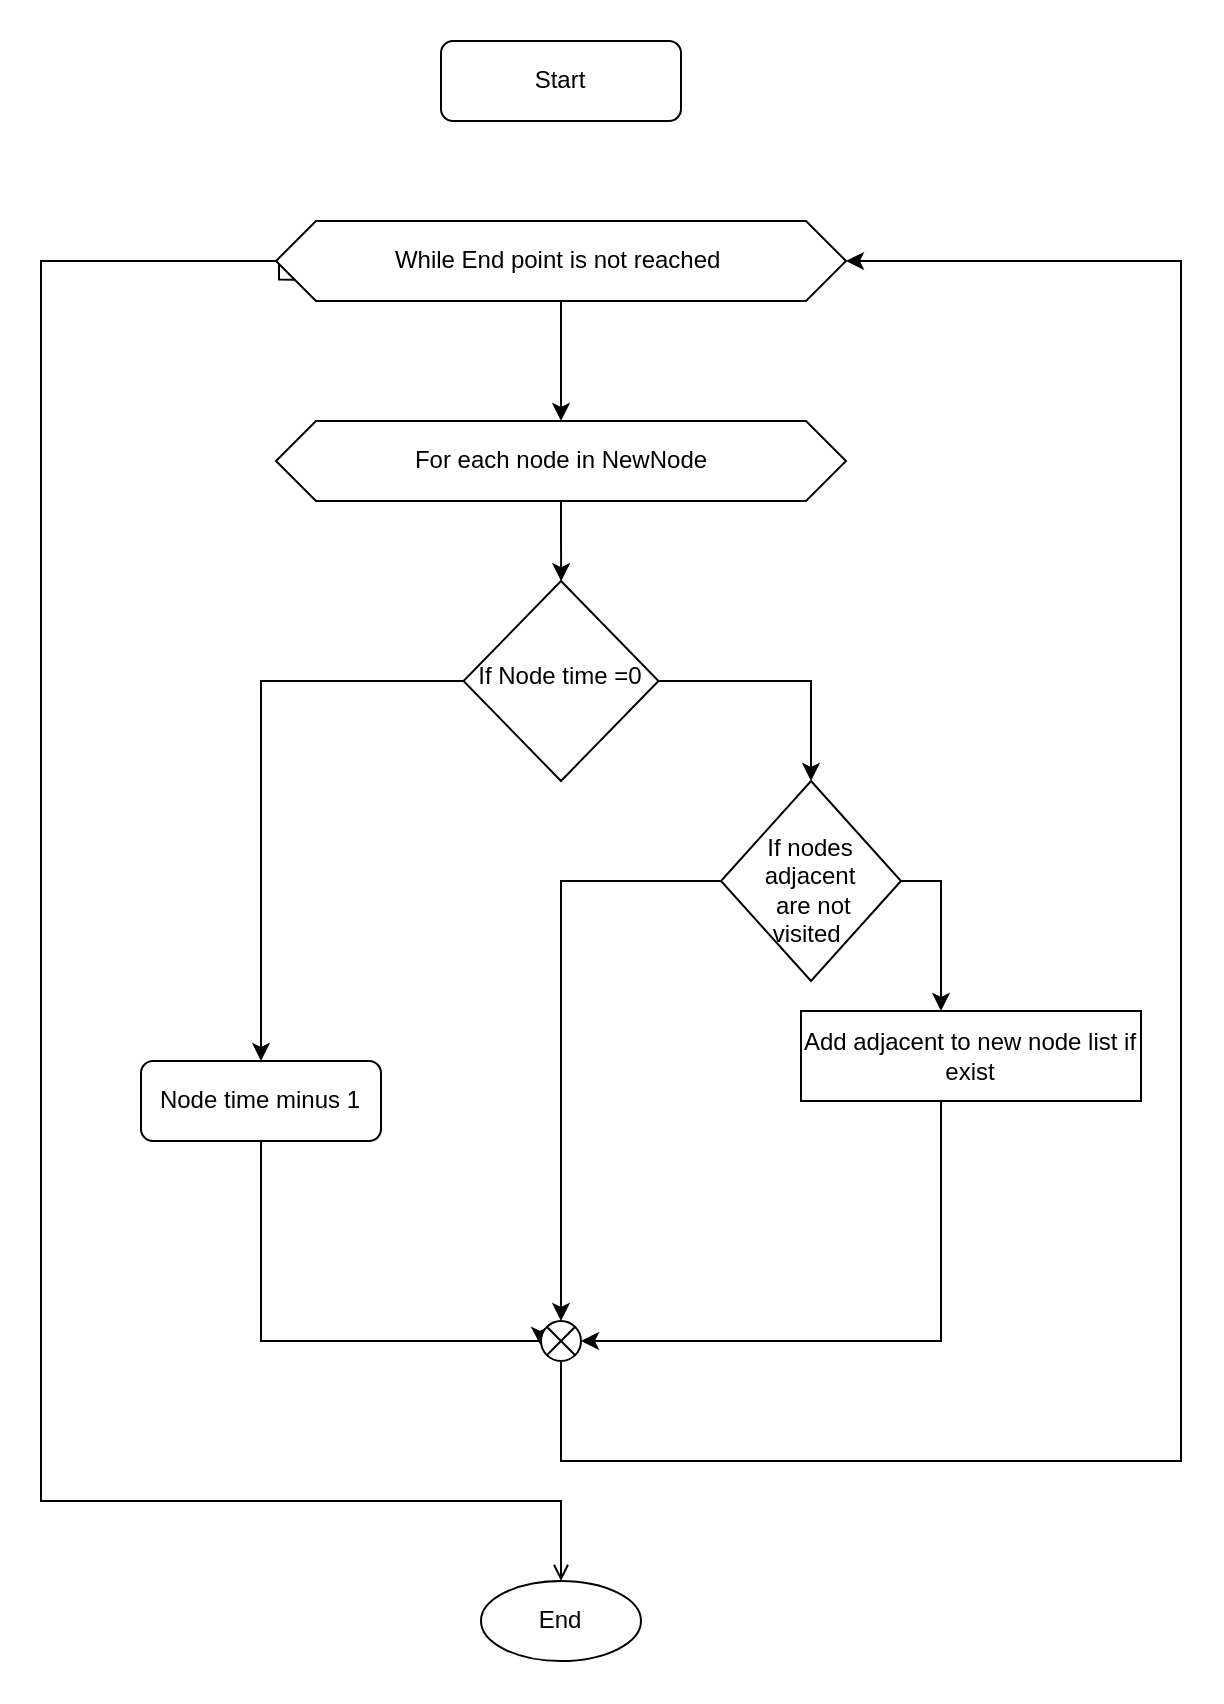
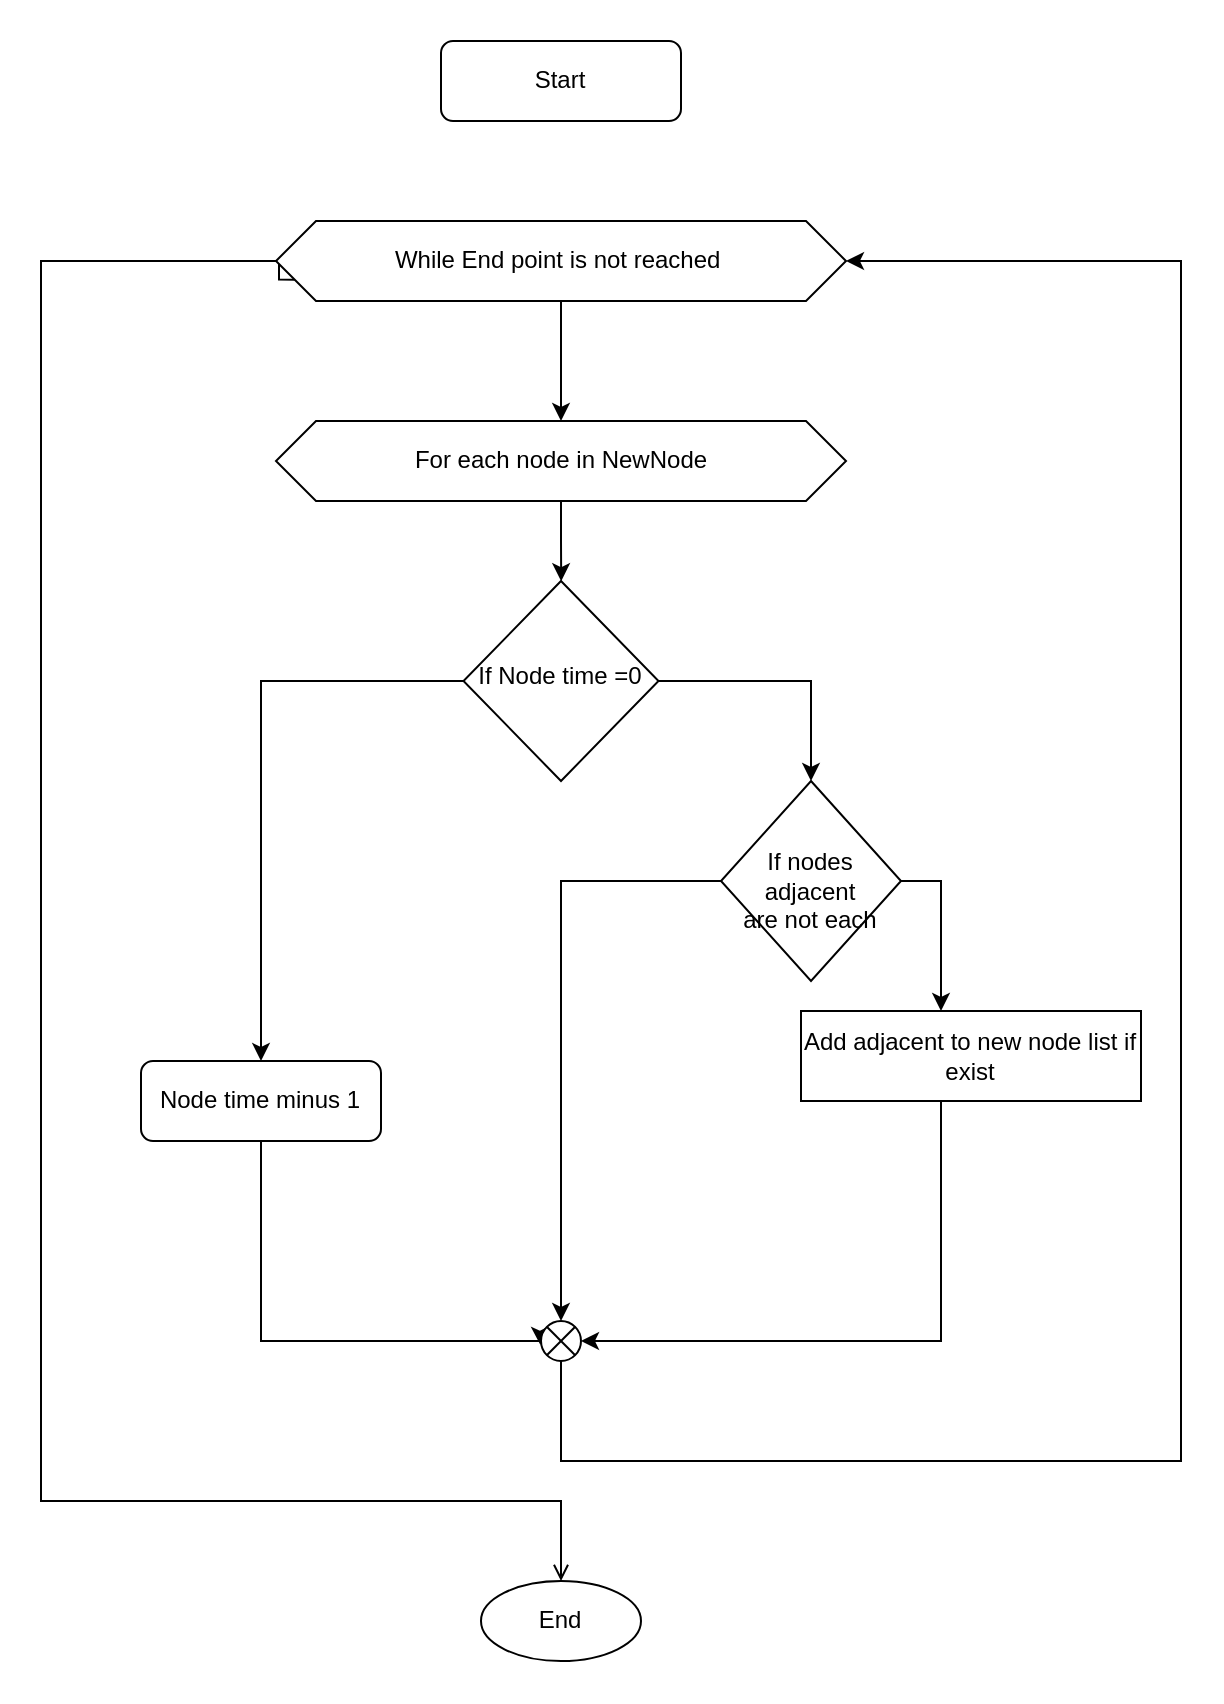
node "If nodes adjacent are not visited": label "If nodes adjacent are not visited" -> "If nodes adjacent are not each"
